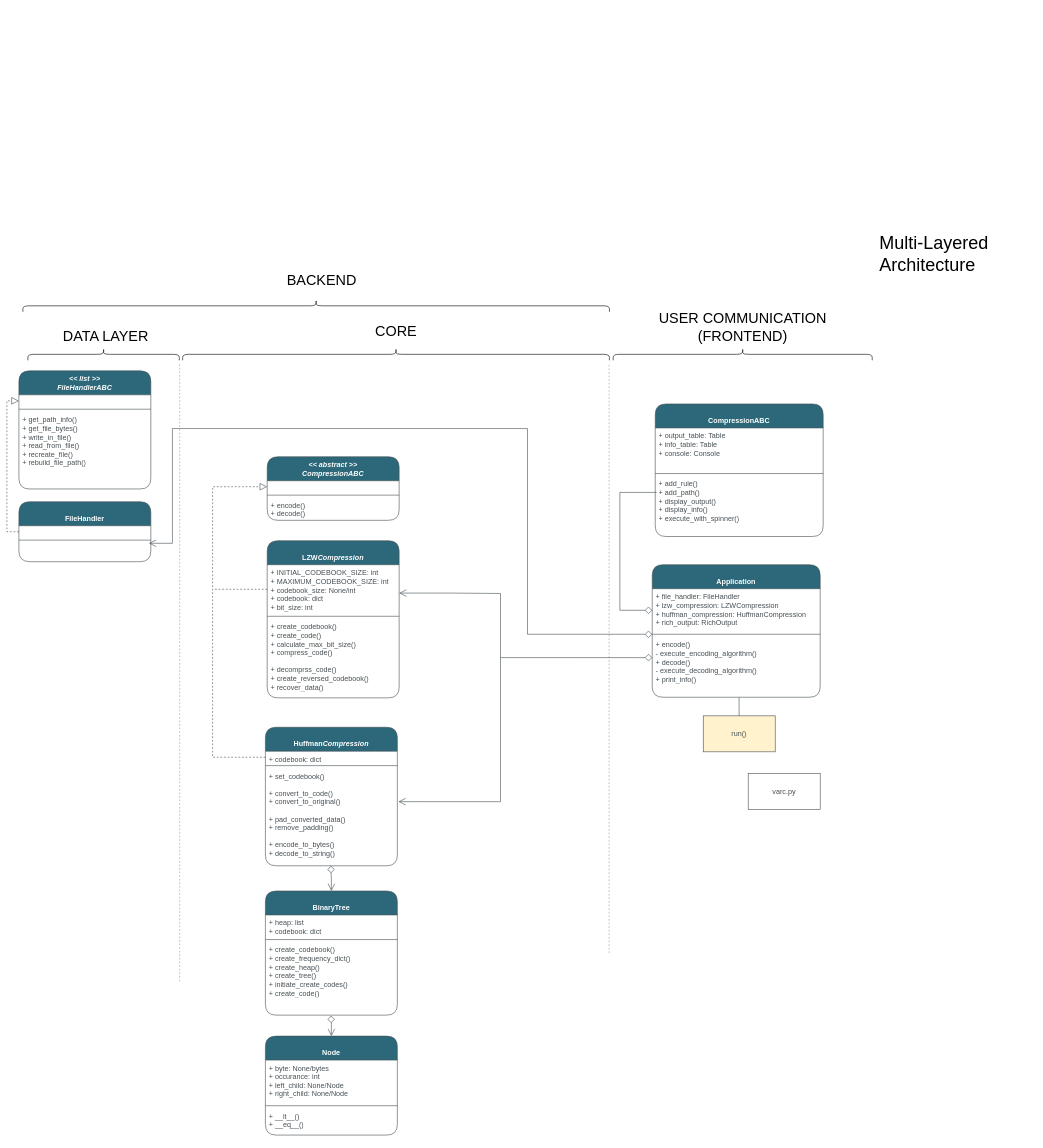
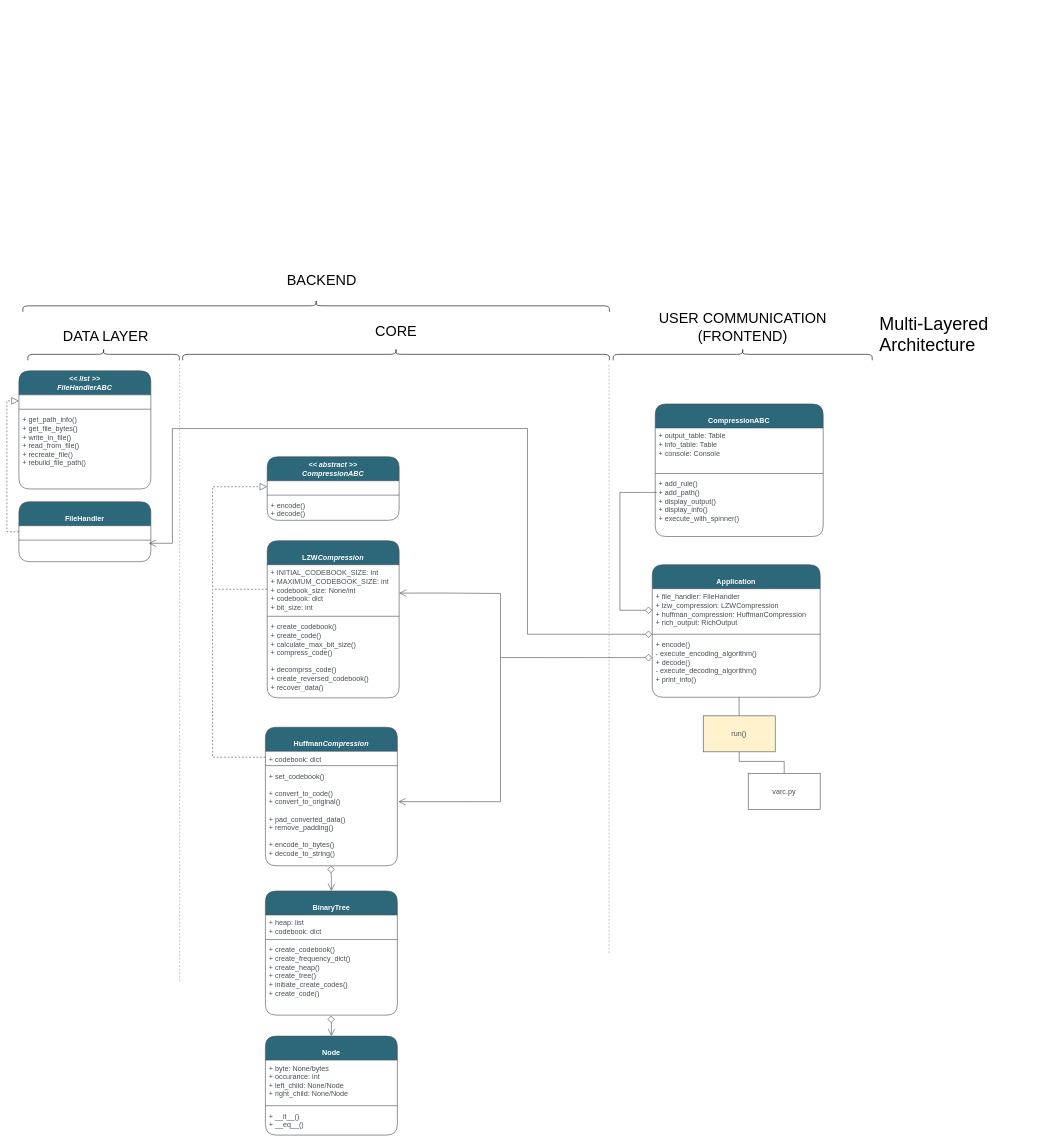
node "Multi-Layered Architecture": moved (955, 255) -> (955, 336)
edge "run()" -- "varc.py": added
